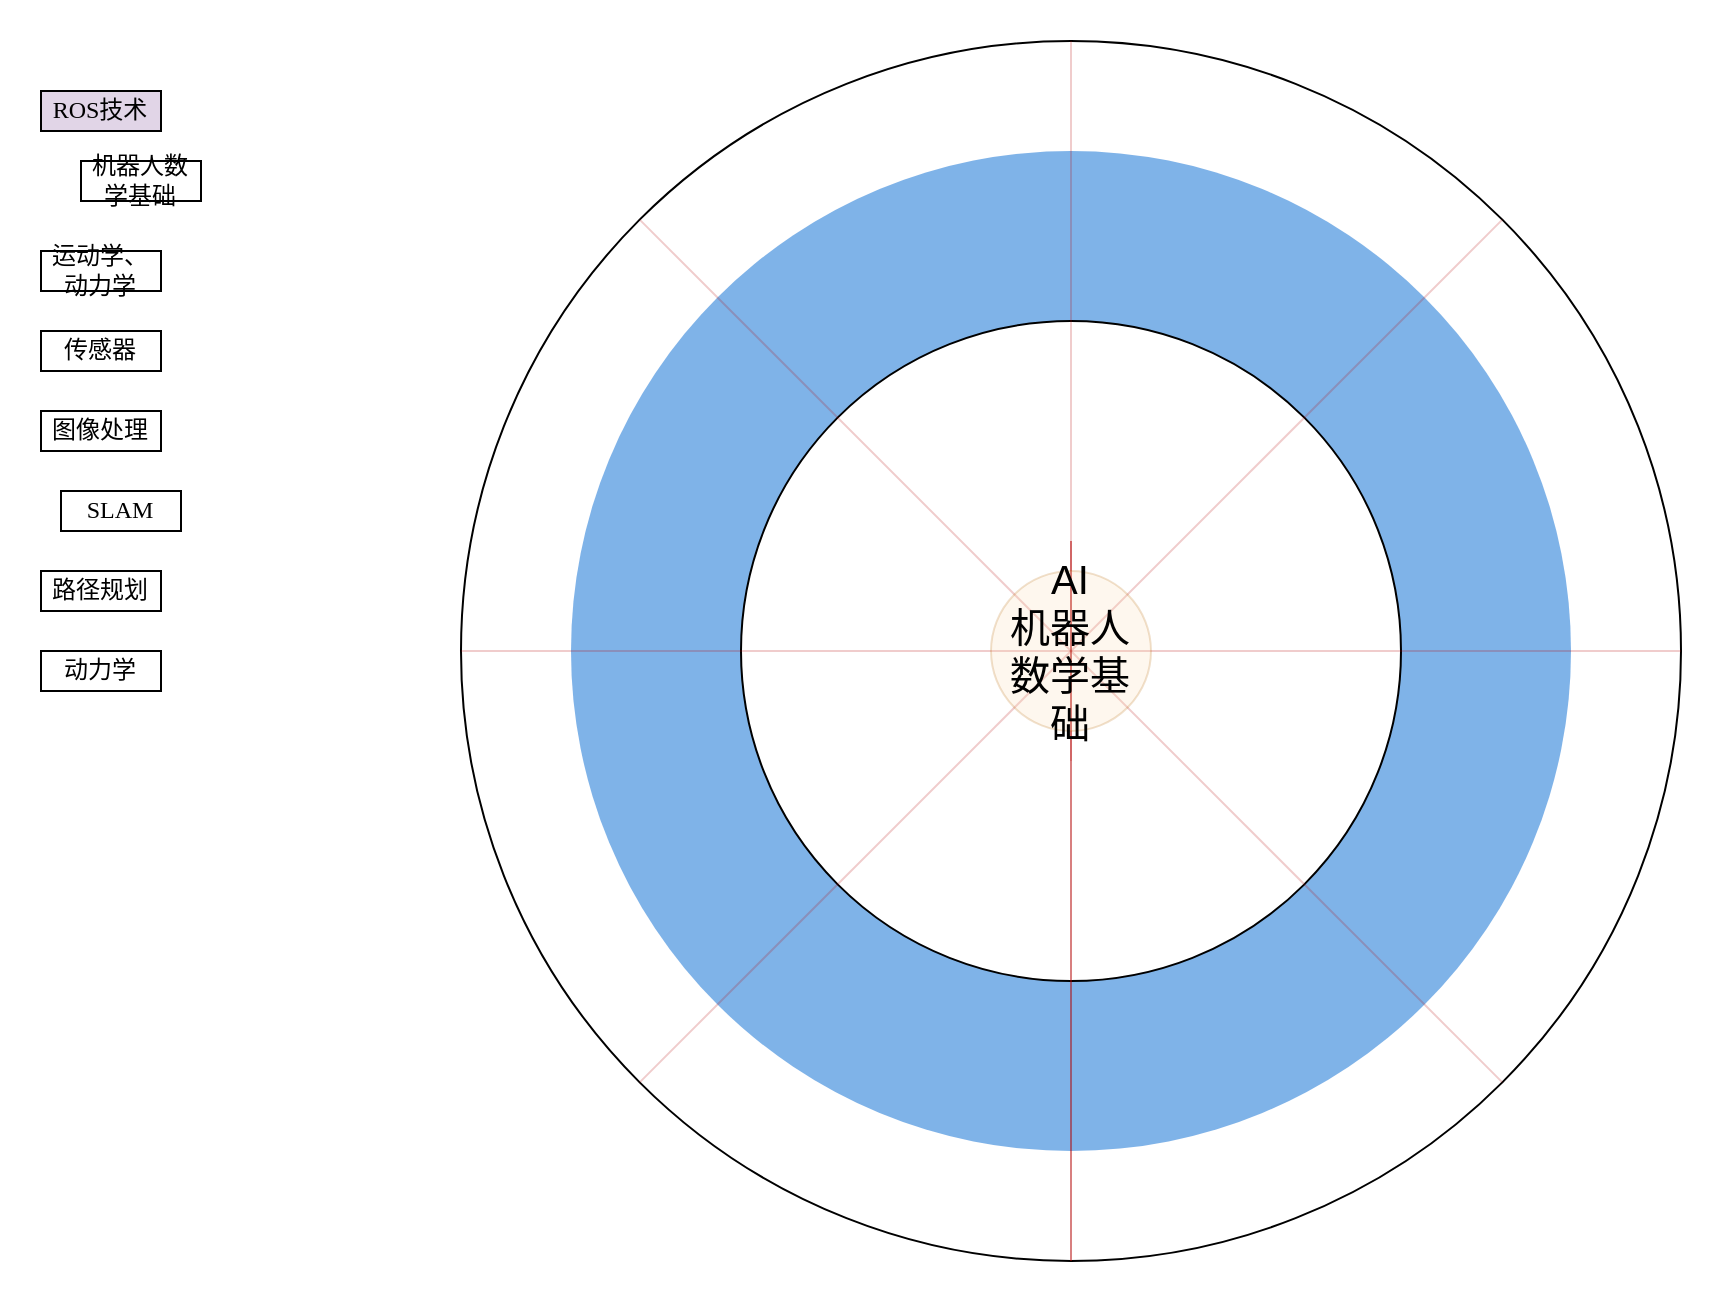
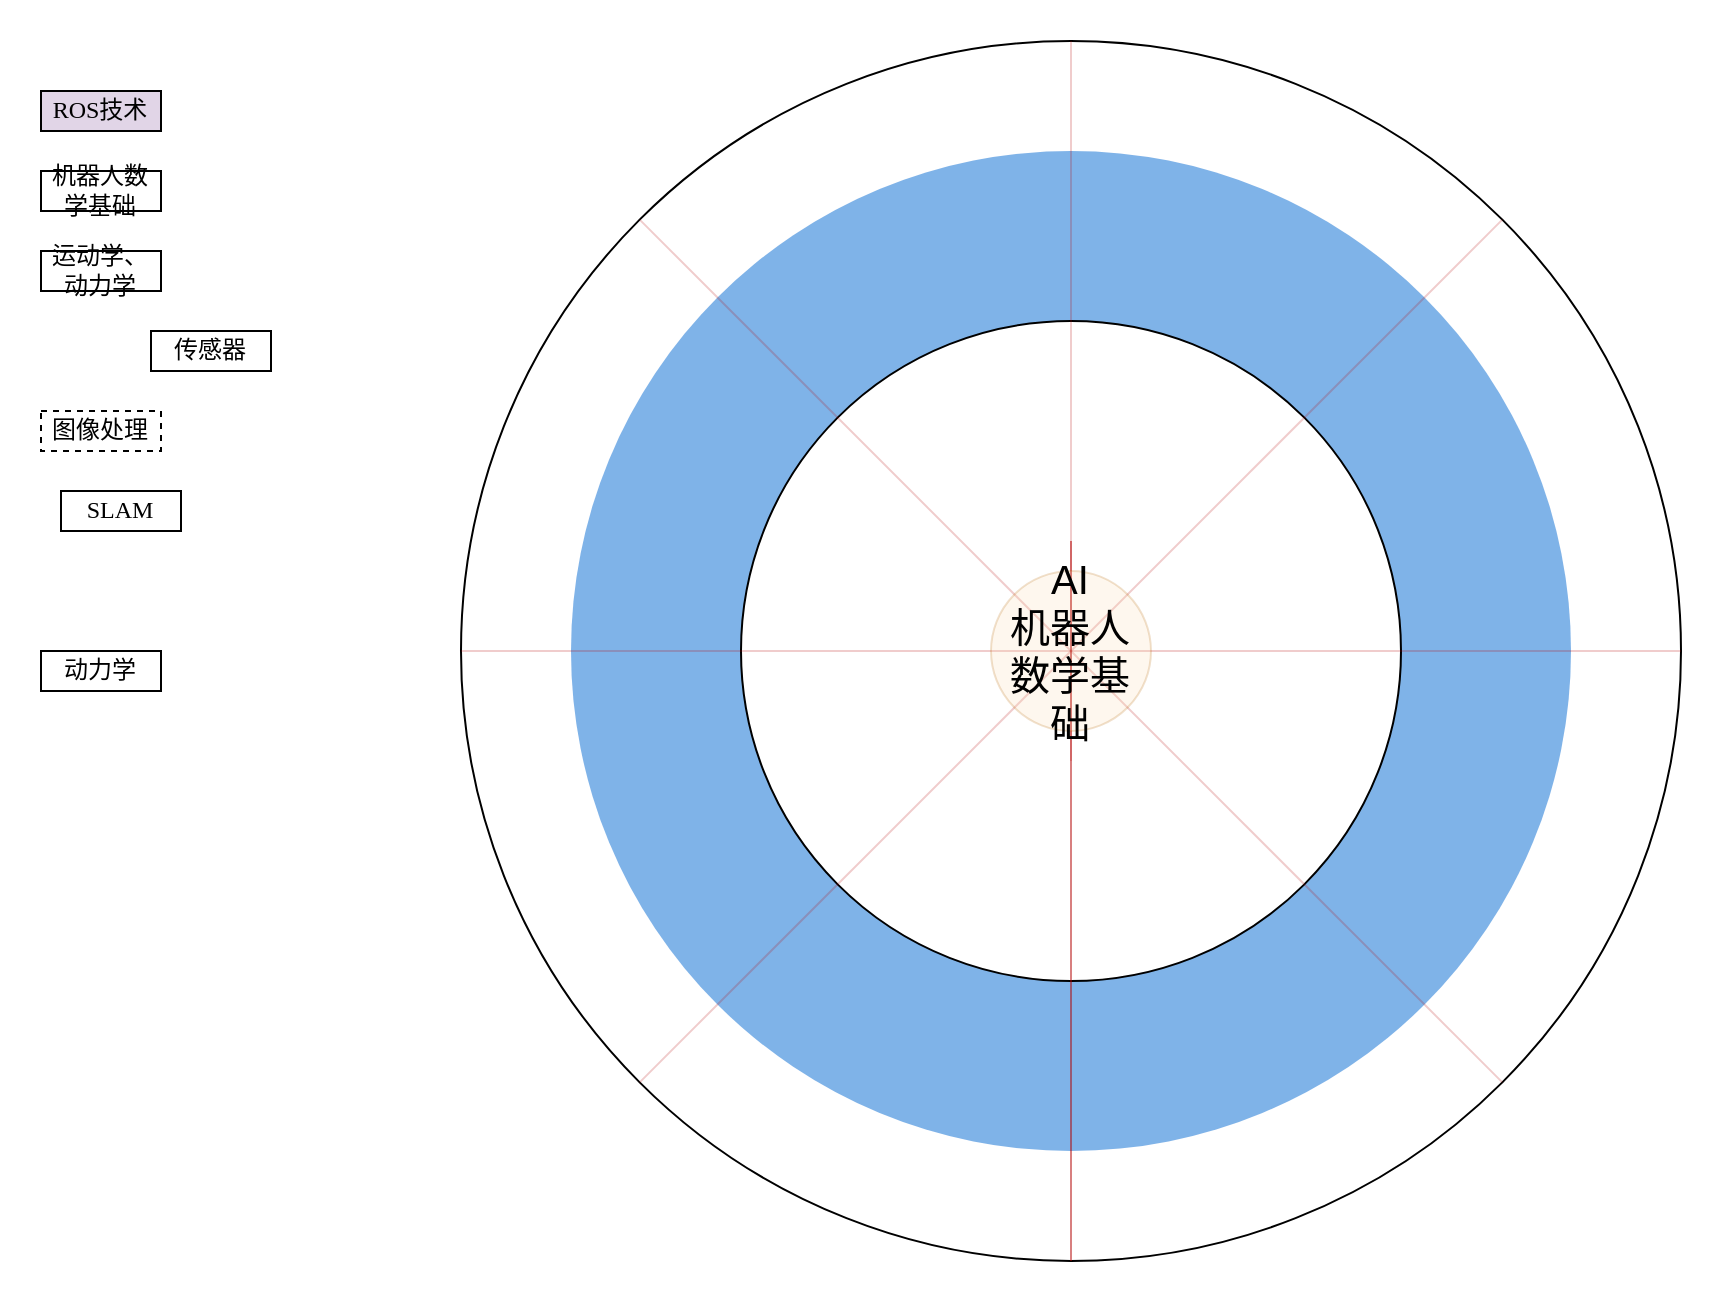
node "机器人数学基础": moved (141, 181) -> (101, 191)
node "传感器": moved (101, 351) -> (211, 351)
node "图像处理": style solid -> dashed
node "路径规划": removed
